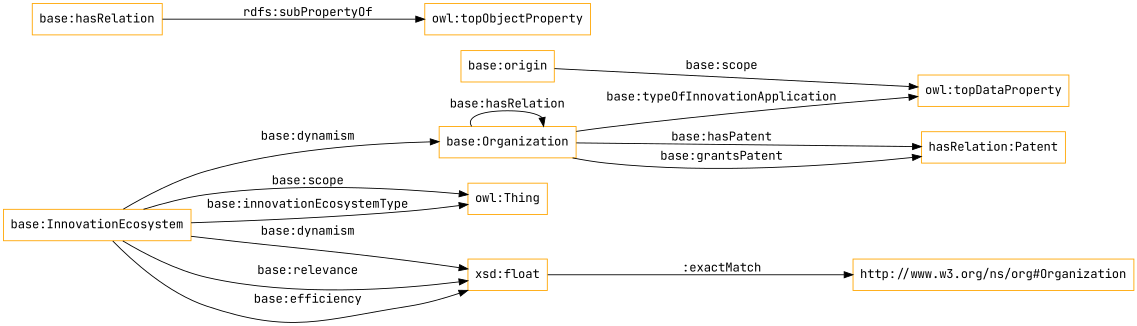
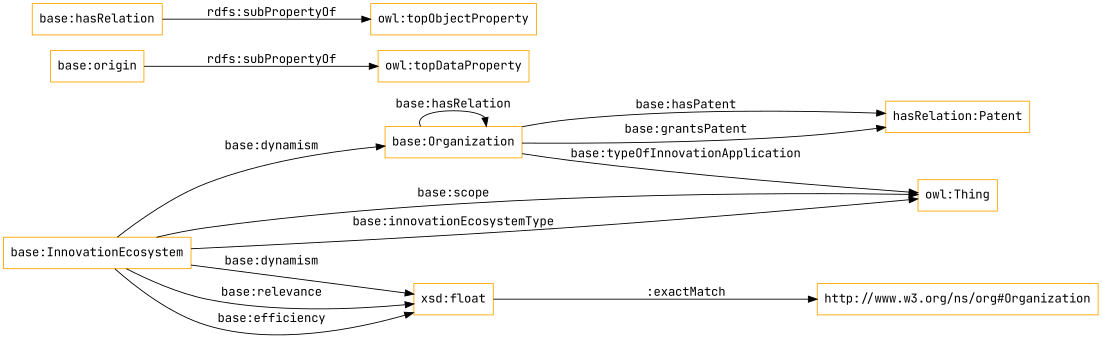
edge "base:origin" -> "owl:topDataProperty": label "base:scope" -> "rdfs:subPropertyOf"
edge "base:Organization" -> "owl:topDataProperty": now "base:Organization" -> "owl:Thing"
